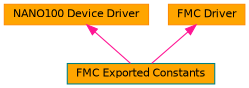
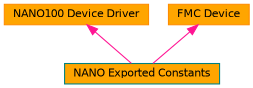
node "FMC Driver": label "FMC Driver" -> "FMC Device"
node "FMC Exported Constants": label "FMC Exported Constants" -> "NANO Exported Constants"
